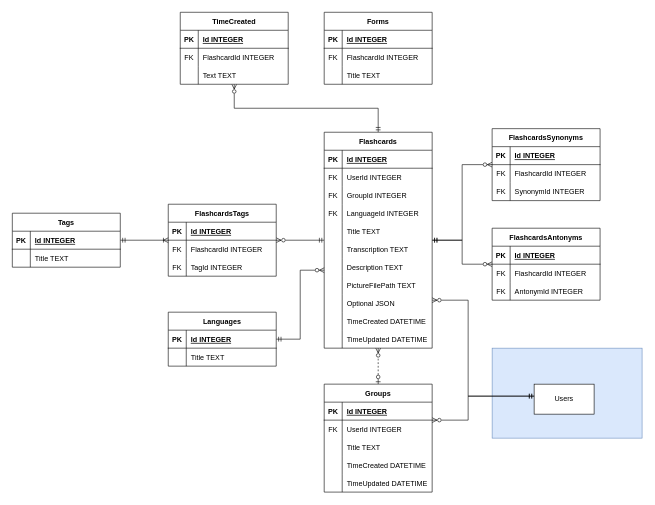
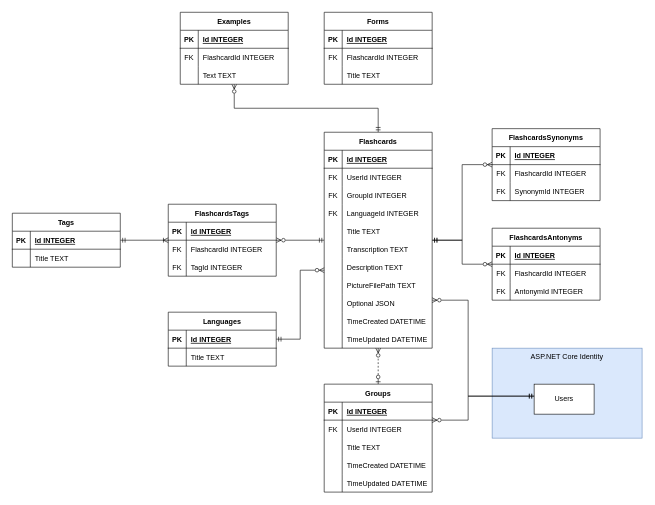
node "TimeCreated": label "TimeCreated" -> "Examples"
node "ASP.NET Core Identity": added
